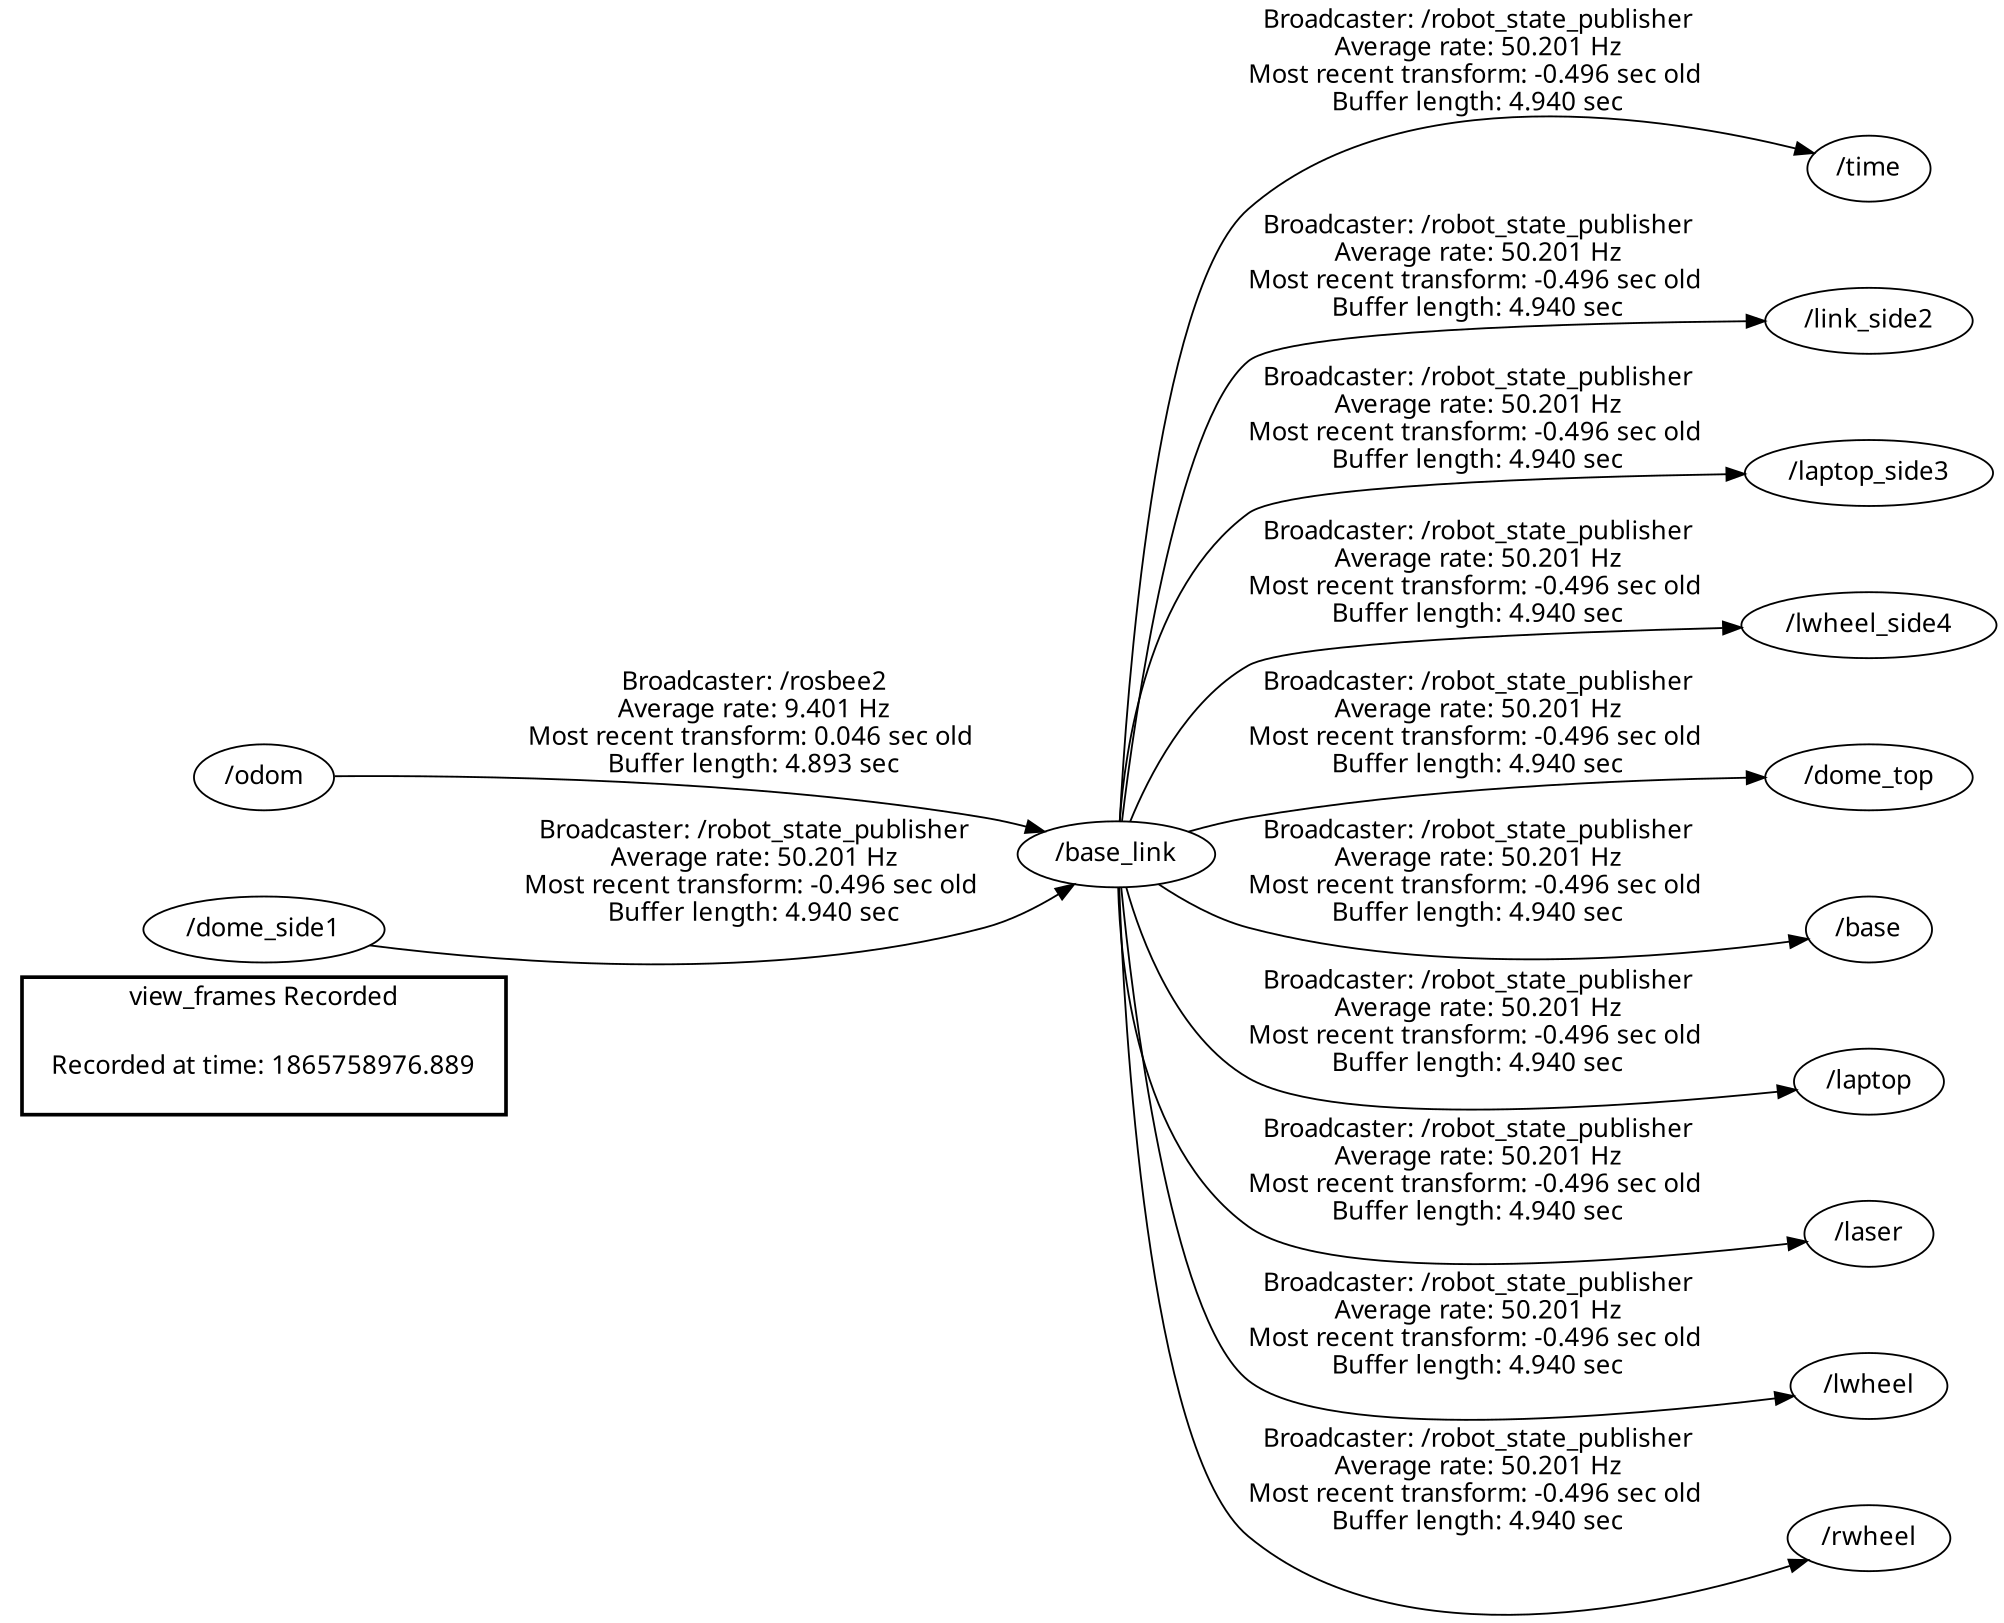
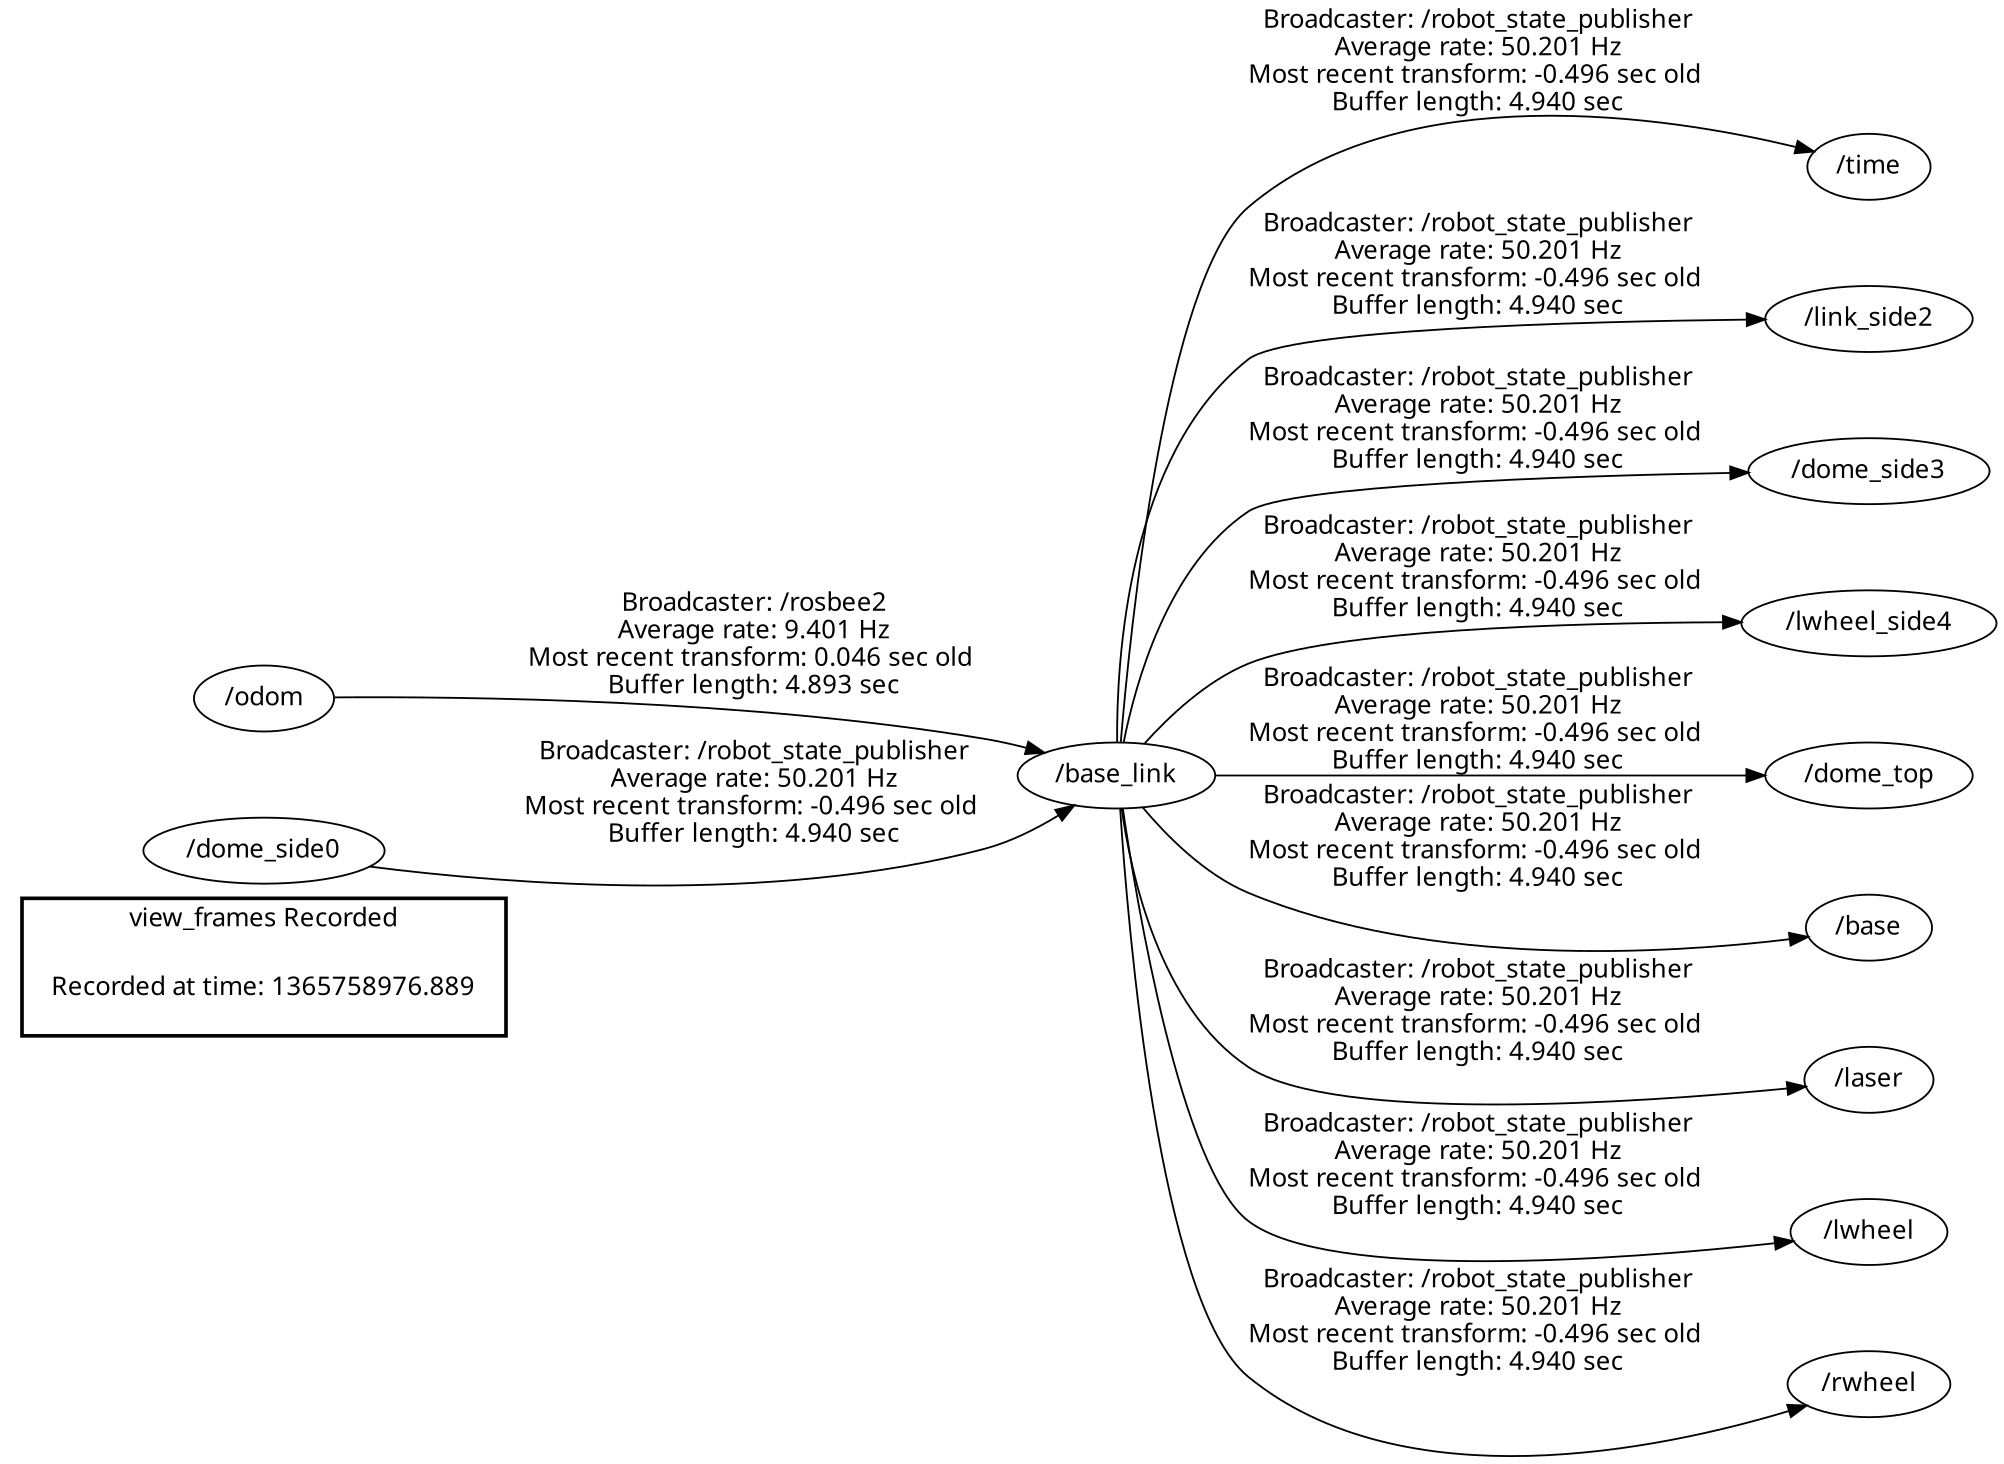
node "/laptop_side3": label "/laptop_side3" -> "/dome_side3"
node "/dome_side1": label "/dome_side1" -> "/dome_side0"
node "Recorded at time: 1865758976.889": label "Recorded at time: 1865758976.889" -> "Recorded at time: 1365758976.889"
node "/laptop": removed
